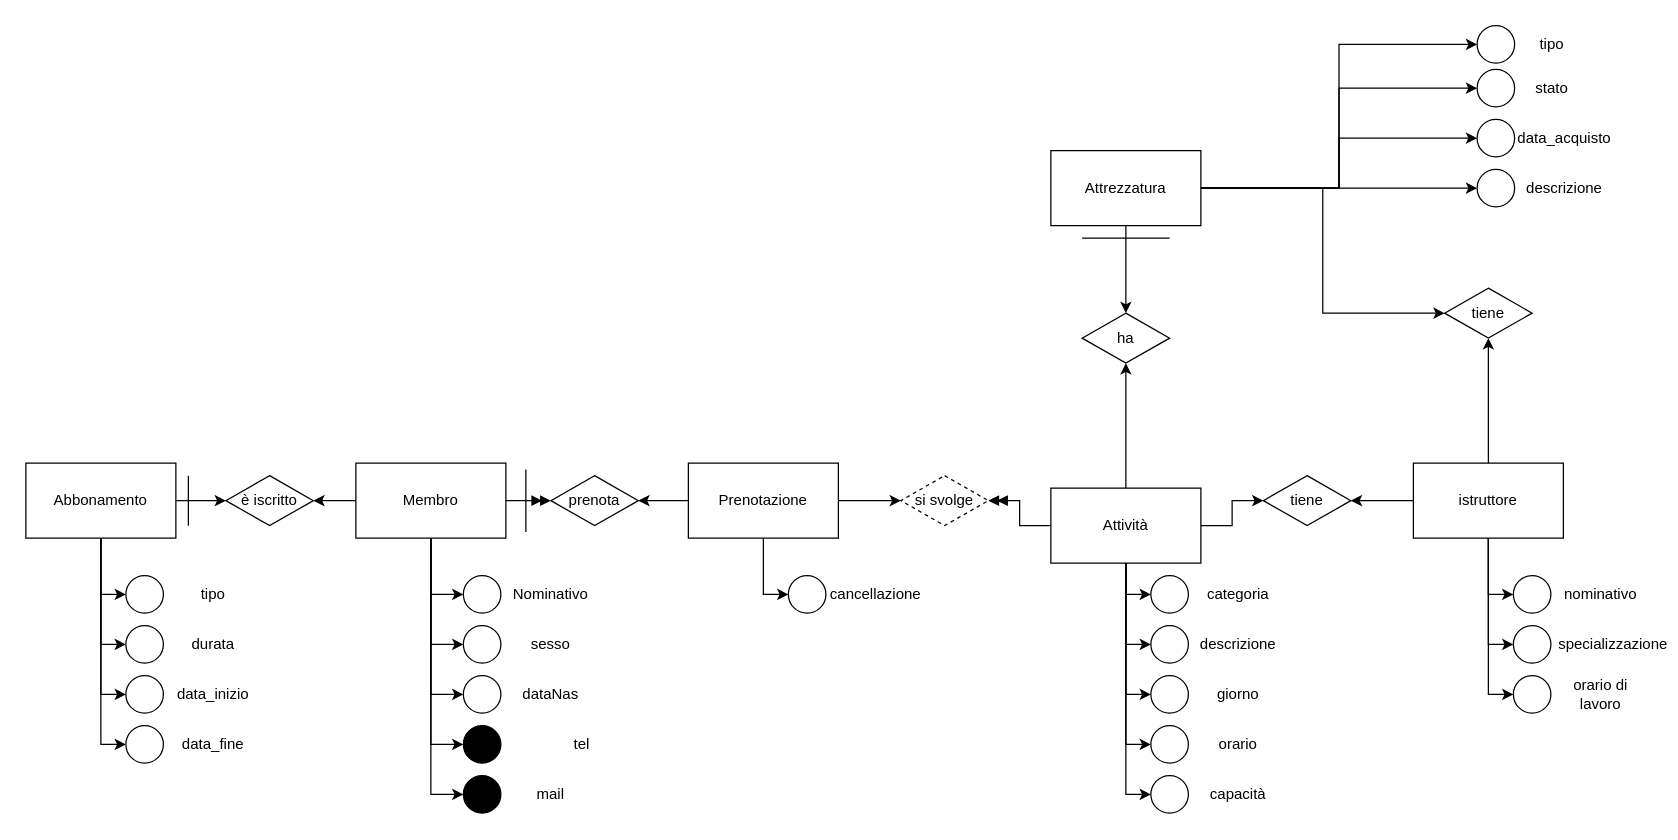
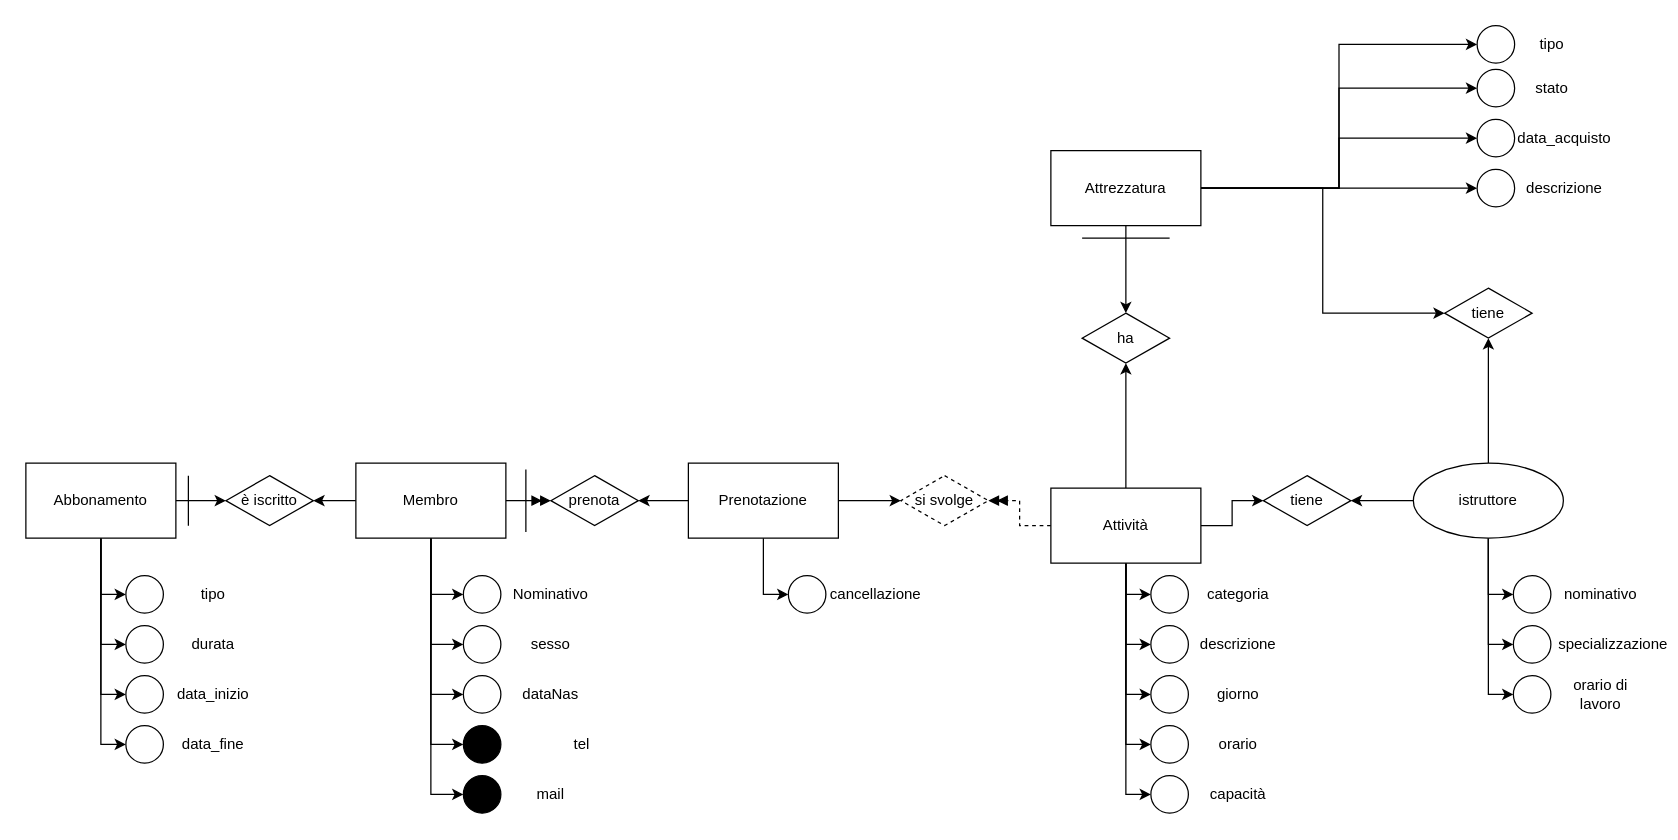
node "istruttore": shape rectangle -> ellipse
edge "Attività" -> "si svolge": style solid -> dashed
